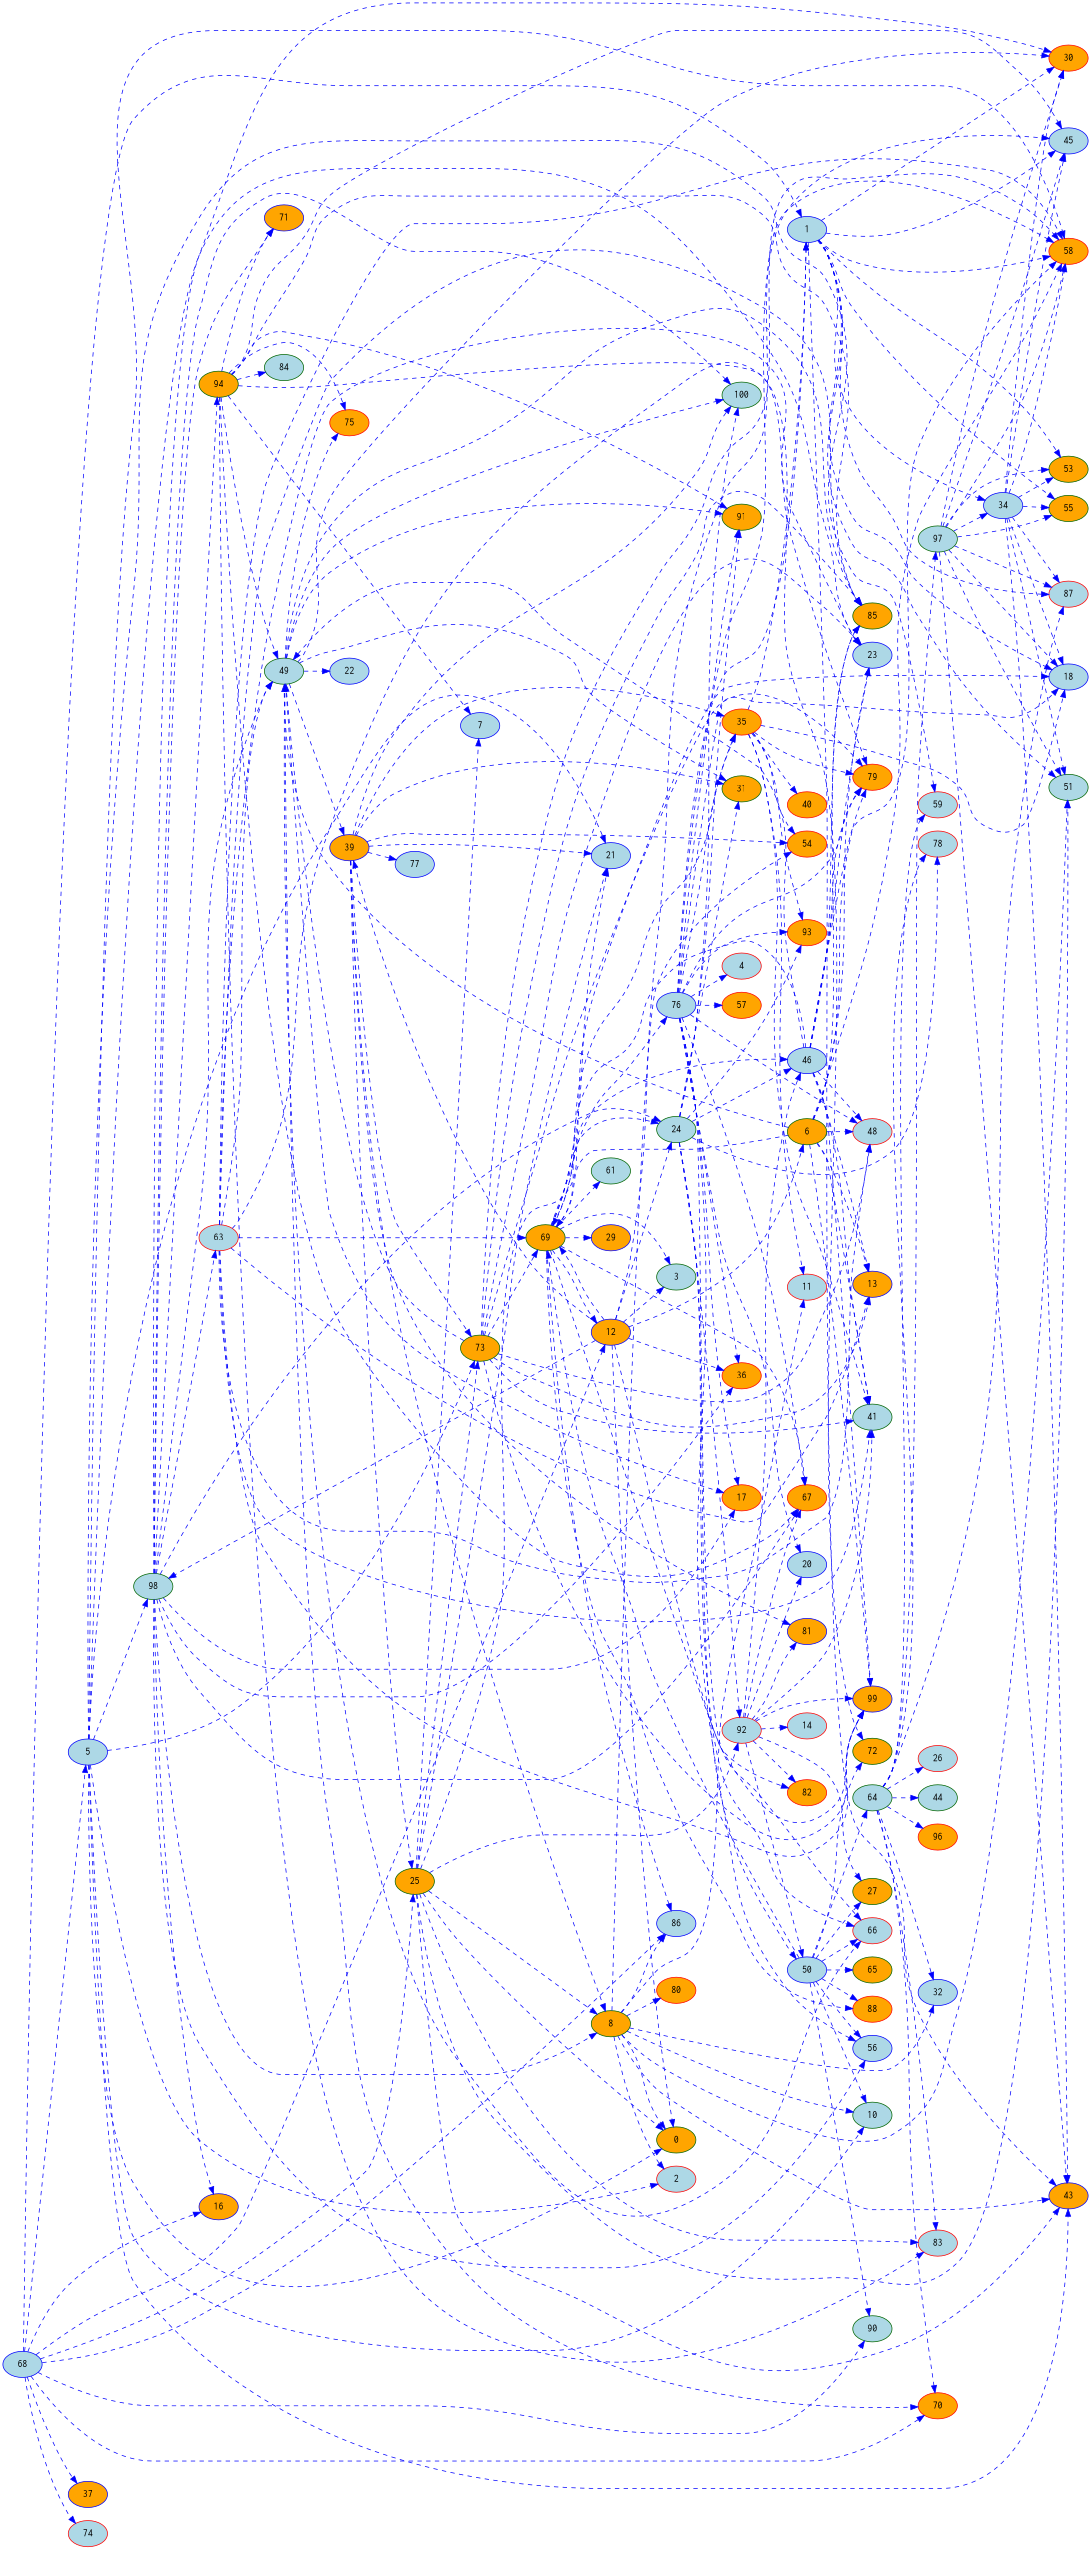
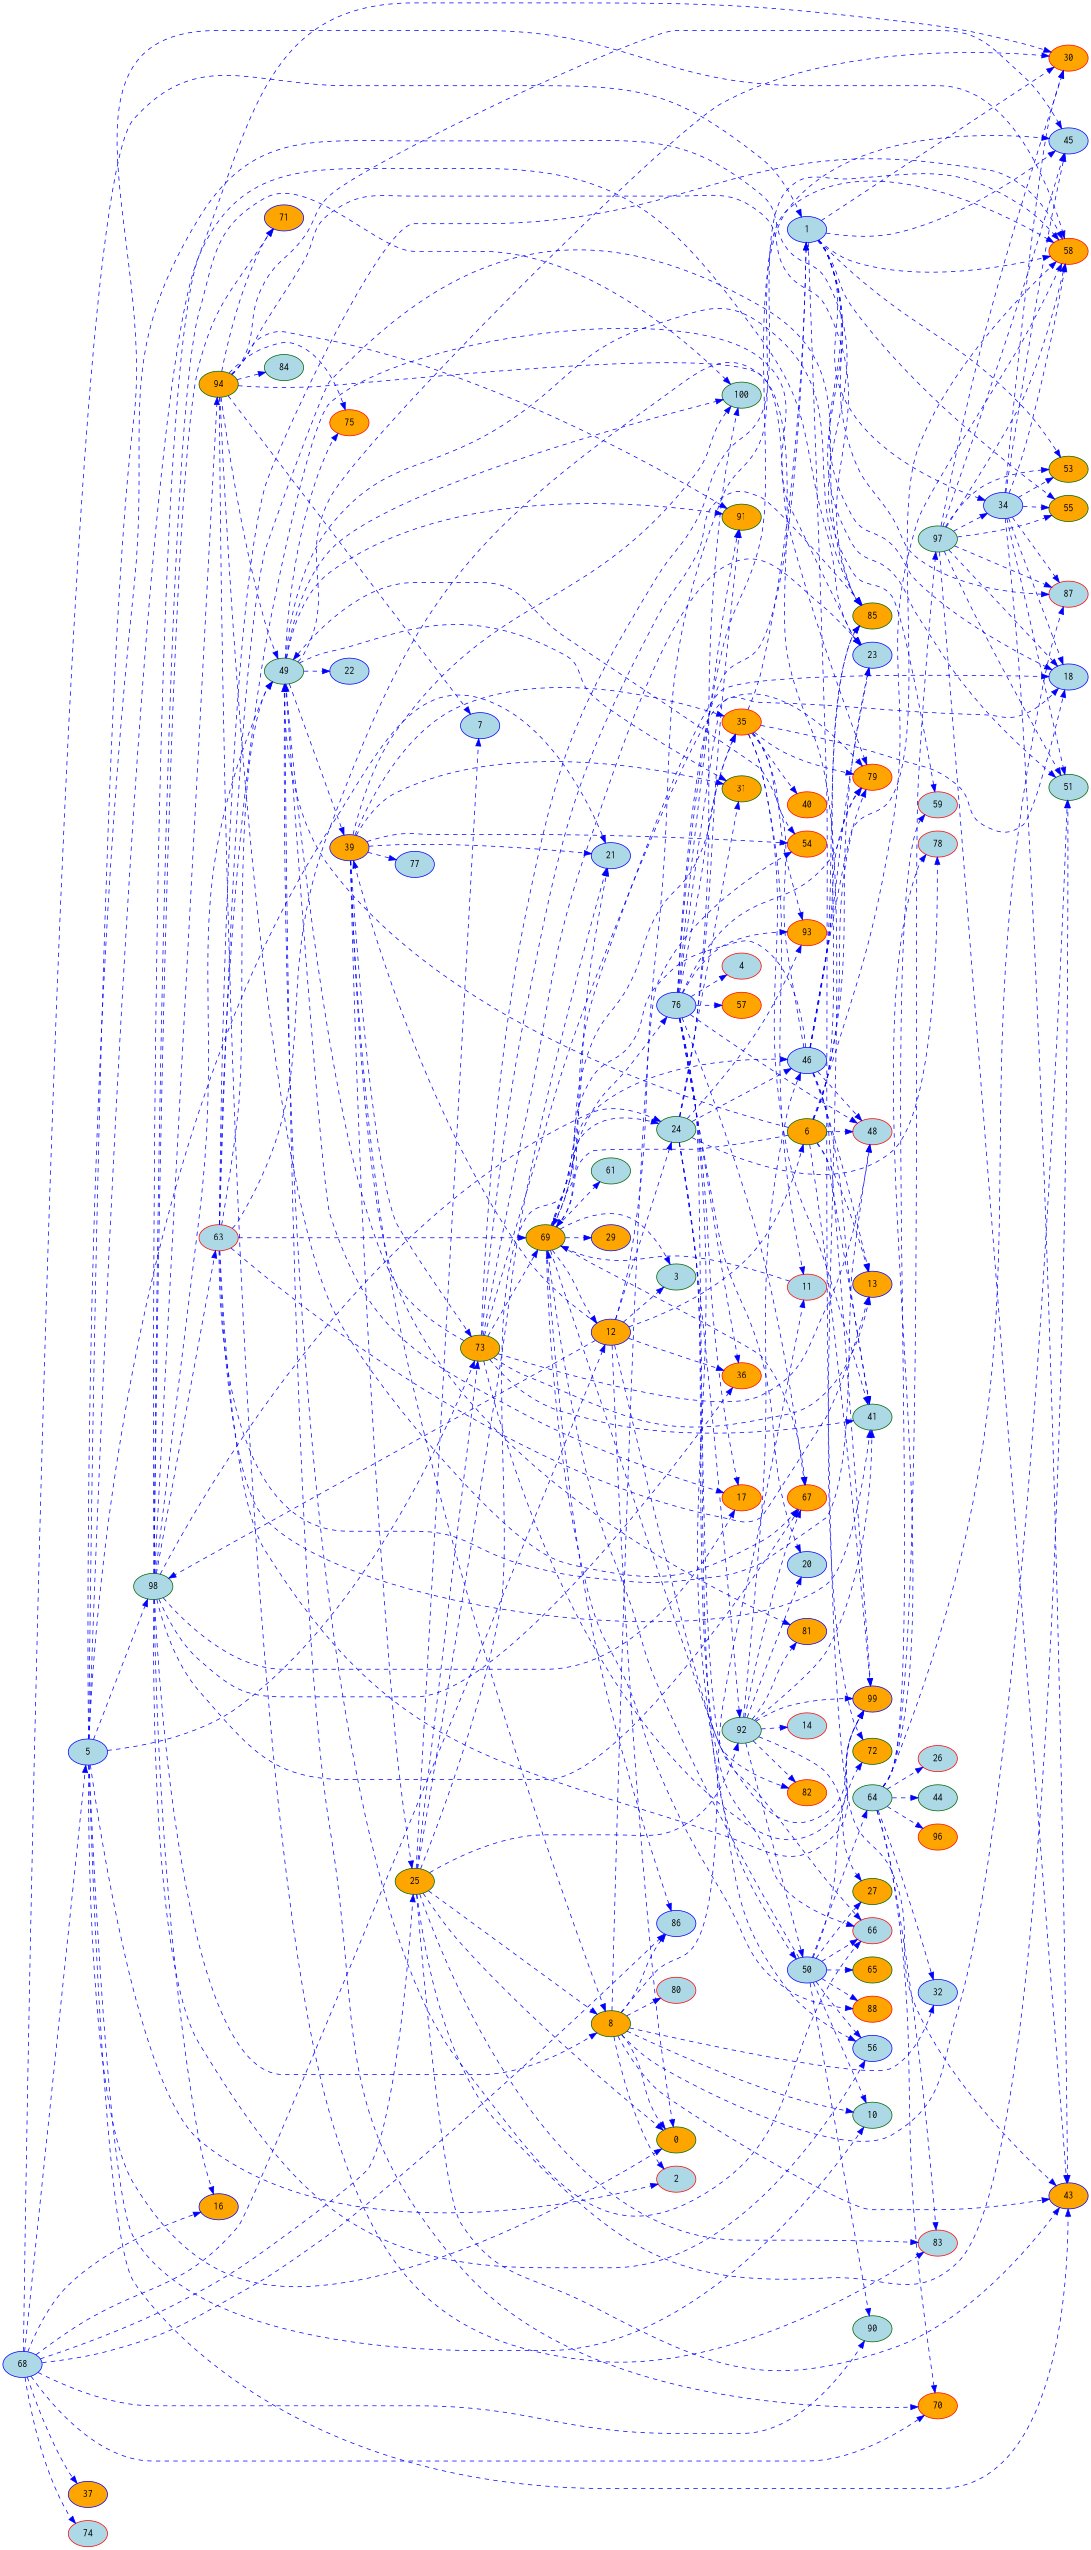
edge "12" -> "69": now "11" -> "69"
node "92": color red -> darkgreen
node "80": fillcolor orange -> lightblue
